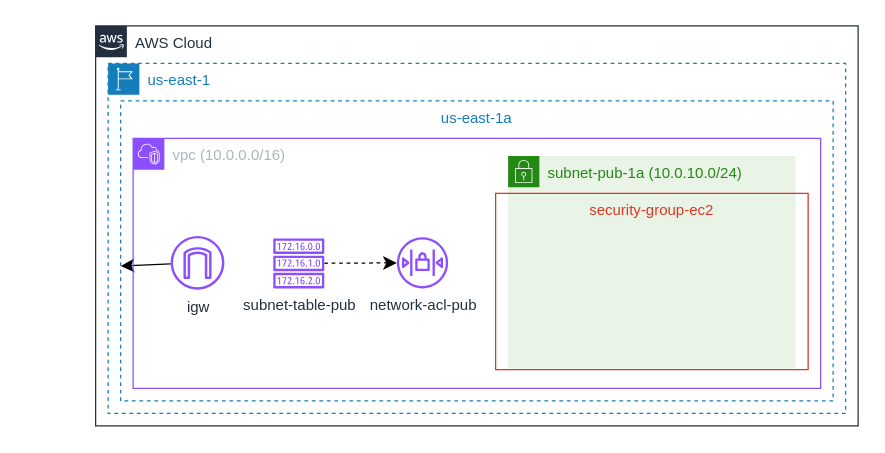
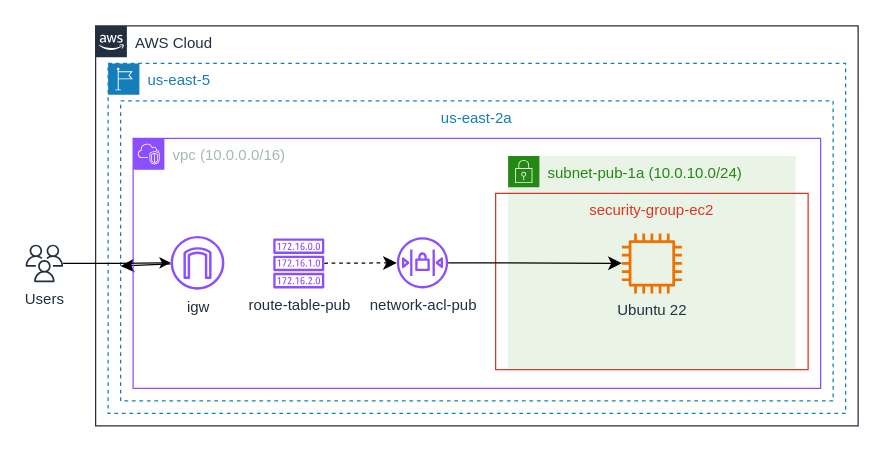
node "us-east-1": label "us-east-1" -> "us-east-5"
node "us-east-1a": label "us-east-1a" -> "us-east-2a"
node "Users": added
edge "Users" -> "igw": added
edge "network-acl-pub" -> "Ubuntu 22": added
node "Ubuntu 22": added
node "subnet-table-pub": label "subnet-table-pub" -> "route-table-pub"
